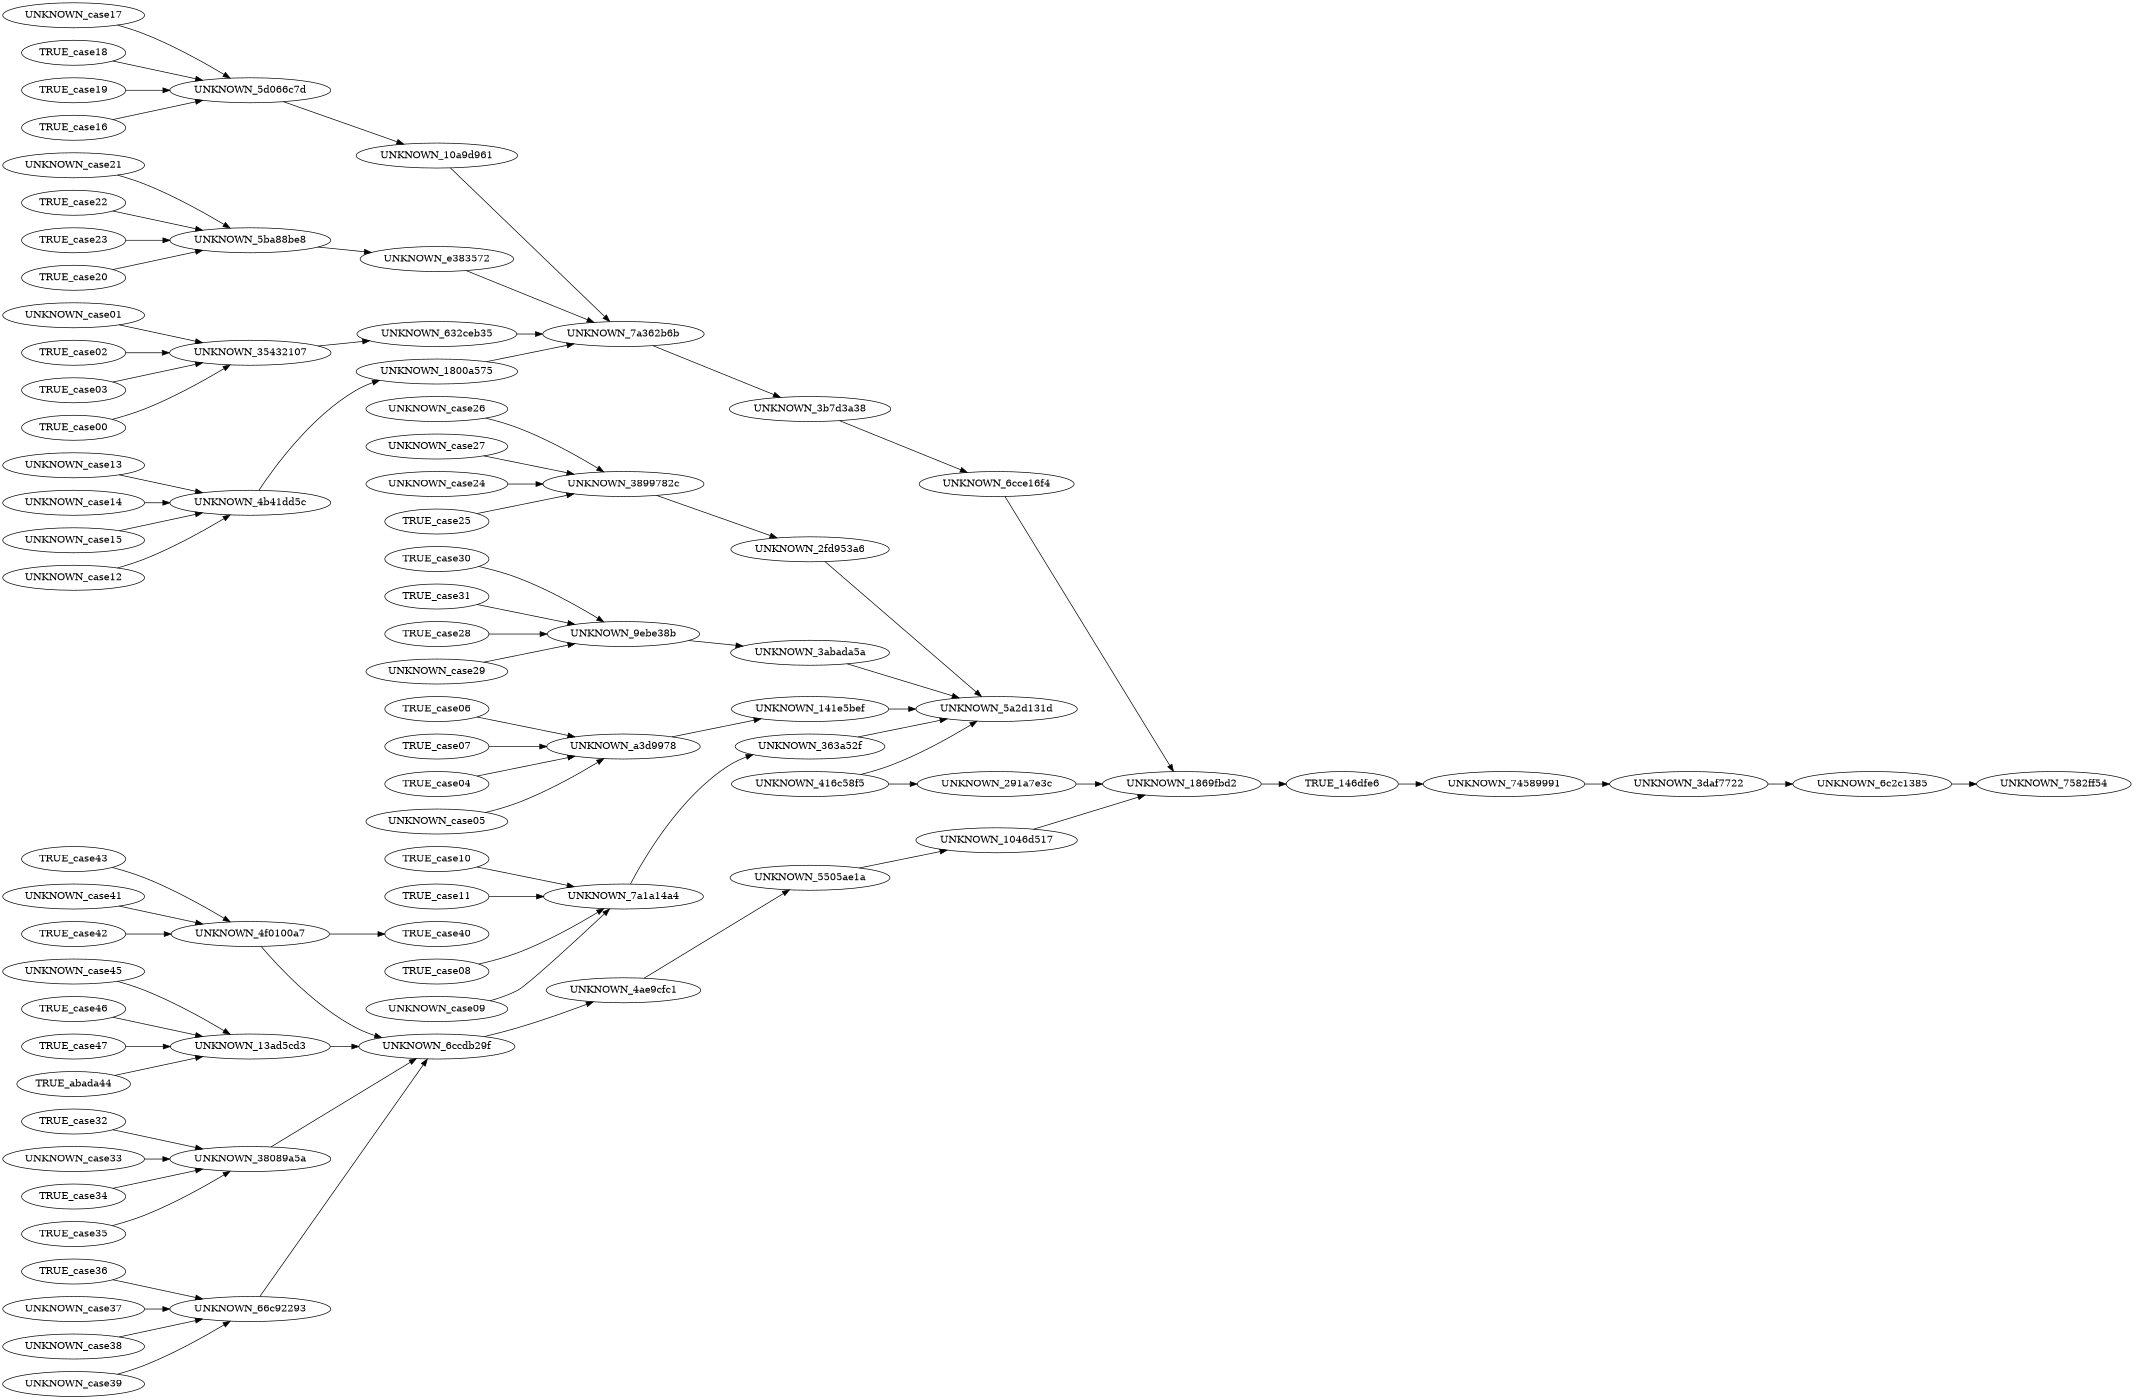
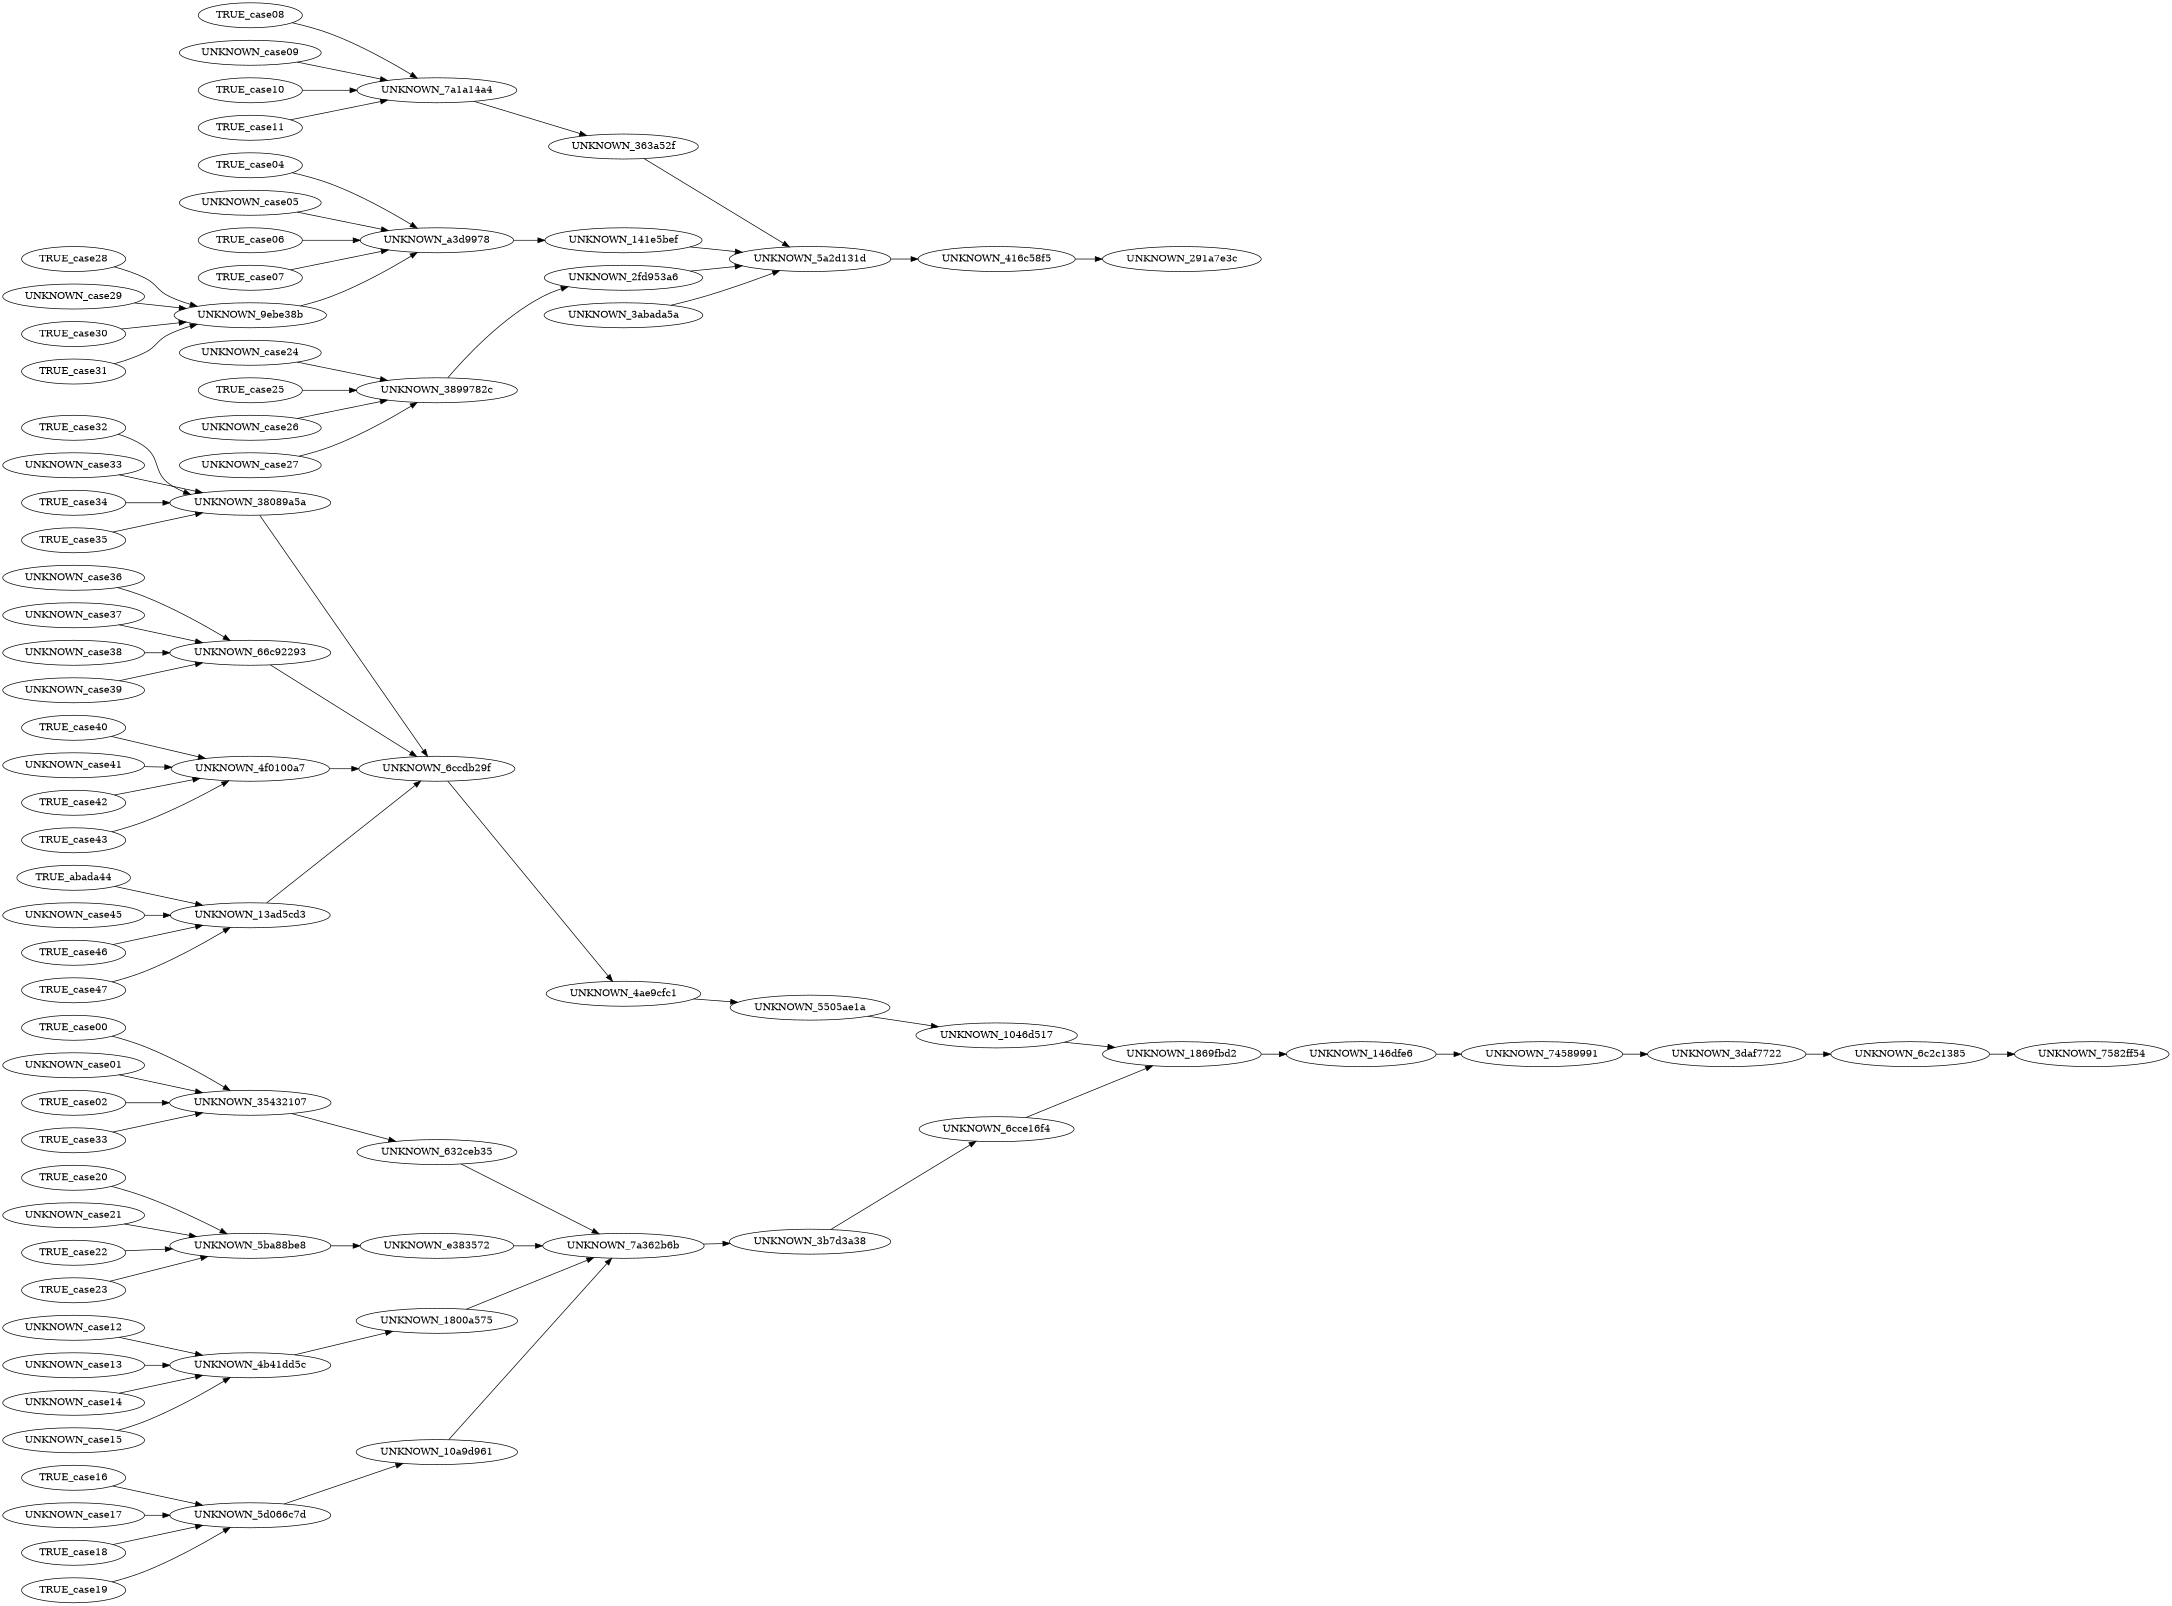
node "TRUE_case03": label "TRUE_case03" -> "TRUE_case33"
edge "UNKNOWN_9ebe38b" -> "UNKNOWN_3abada5a": now "UNKNOWN_9ebe38b" -> "UNKNOWN_a3d9978"
edge "UNKNOWN_416c58f5" -> "UNKNOWN_5a2d131d": reversed
edge "UNKNOWN_291a7e3c" -> "UNKNOWN_1869fbd2": removed
node "TRUE_146dfe6": label "TRUE_146dfe6" -> "UNKNOWN_146dfe6"
edge "UNKNOWN_4f0100a7" -> "TRUE_case40": reversed
node "TRUE_case36": label "TRUE_case36" -> "UNKNOWN_case36"
